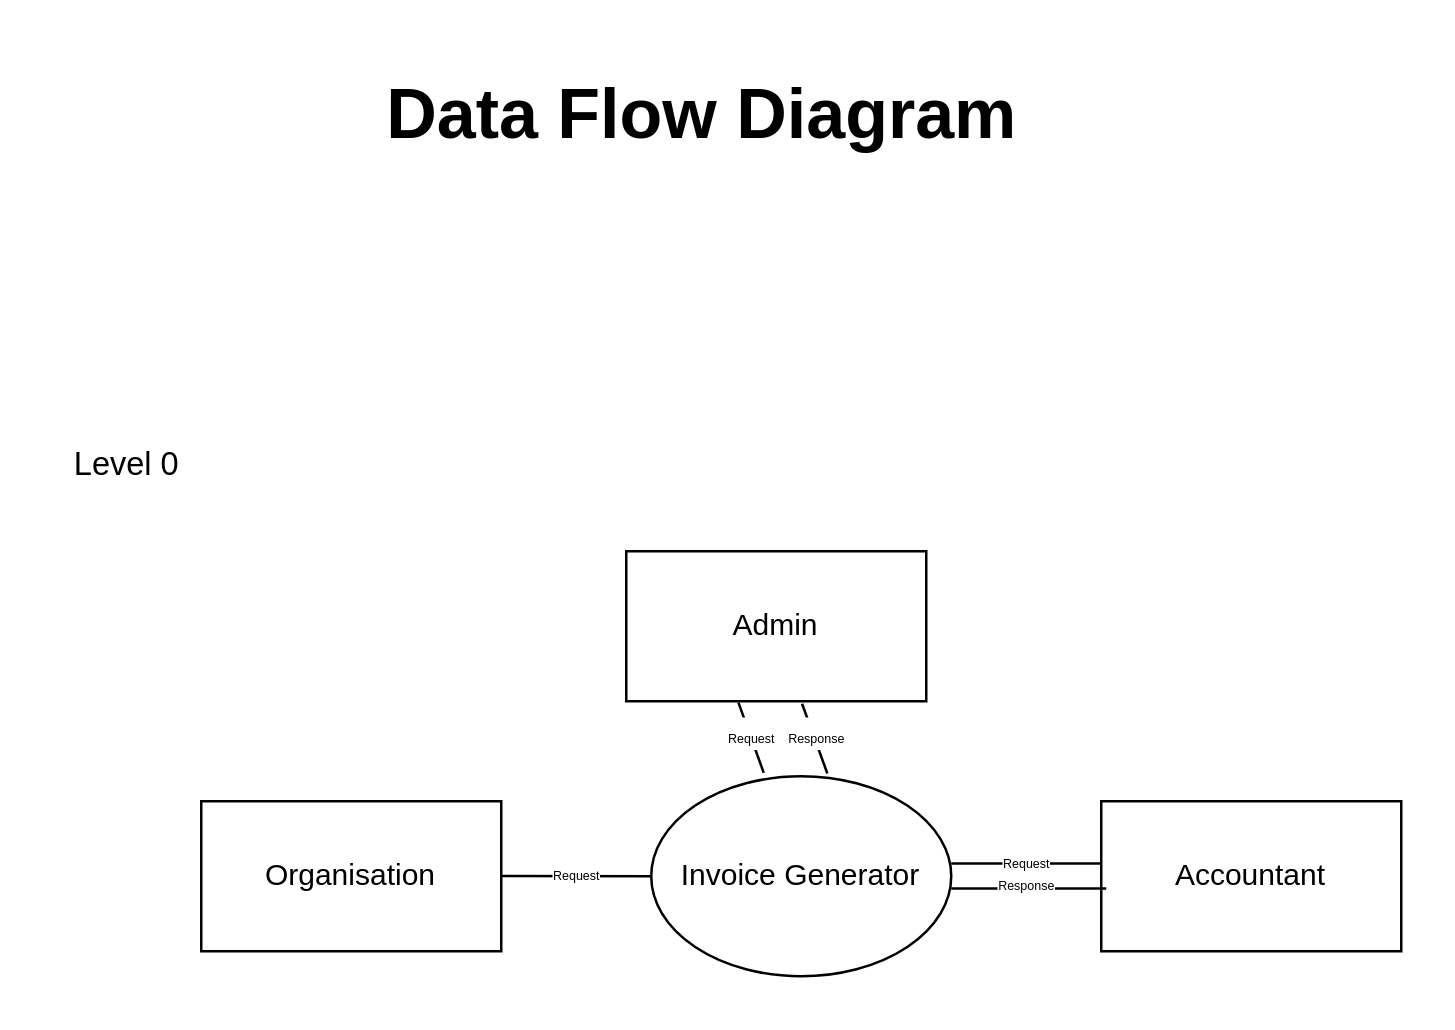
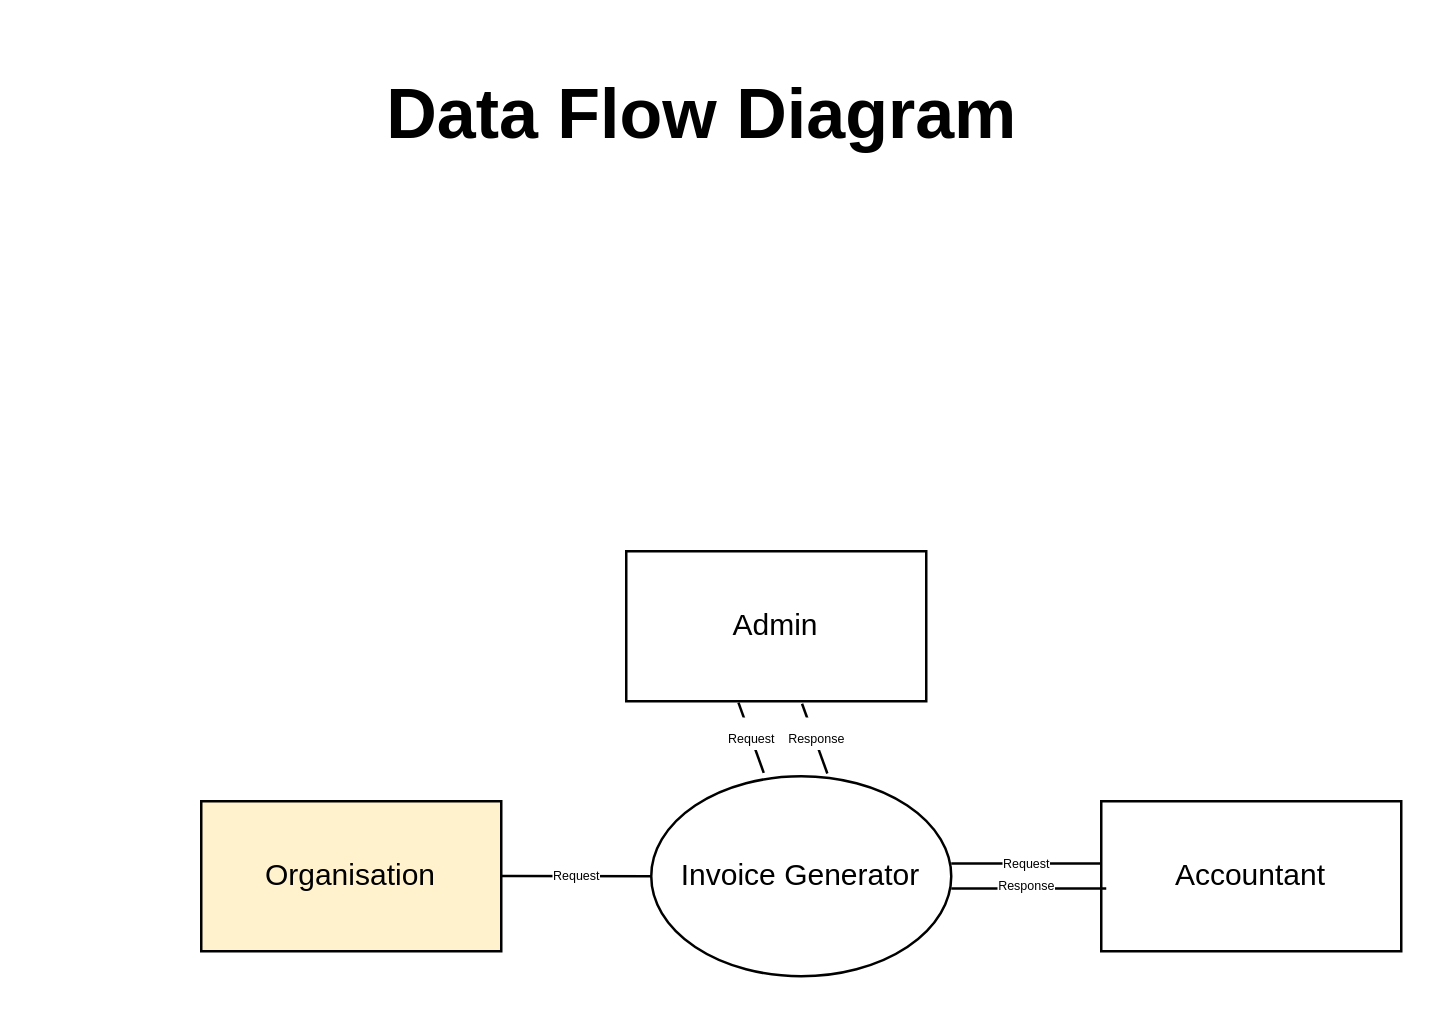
node "Level 0": removed
node "Organisation": fillcolor #ffffff -> #fff2cc
